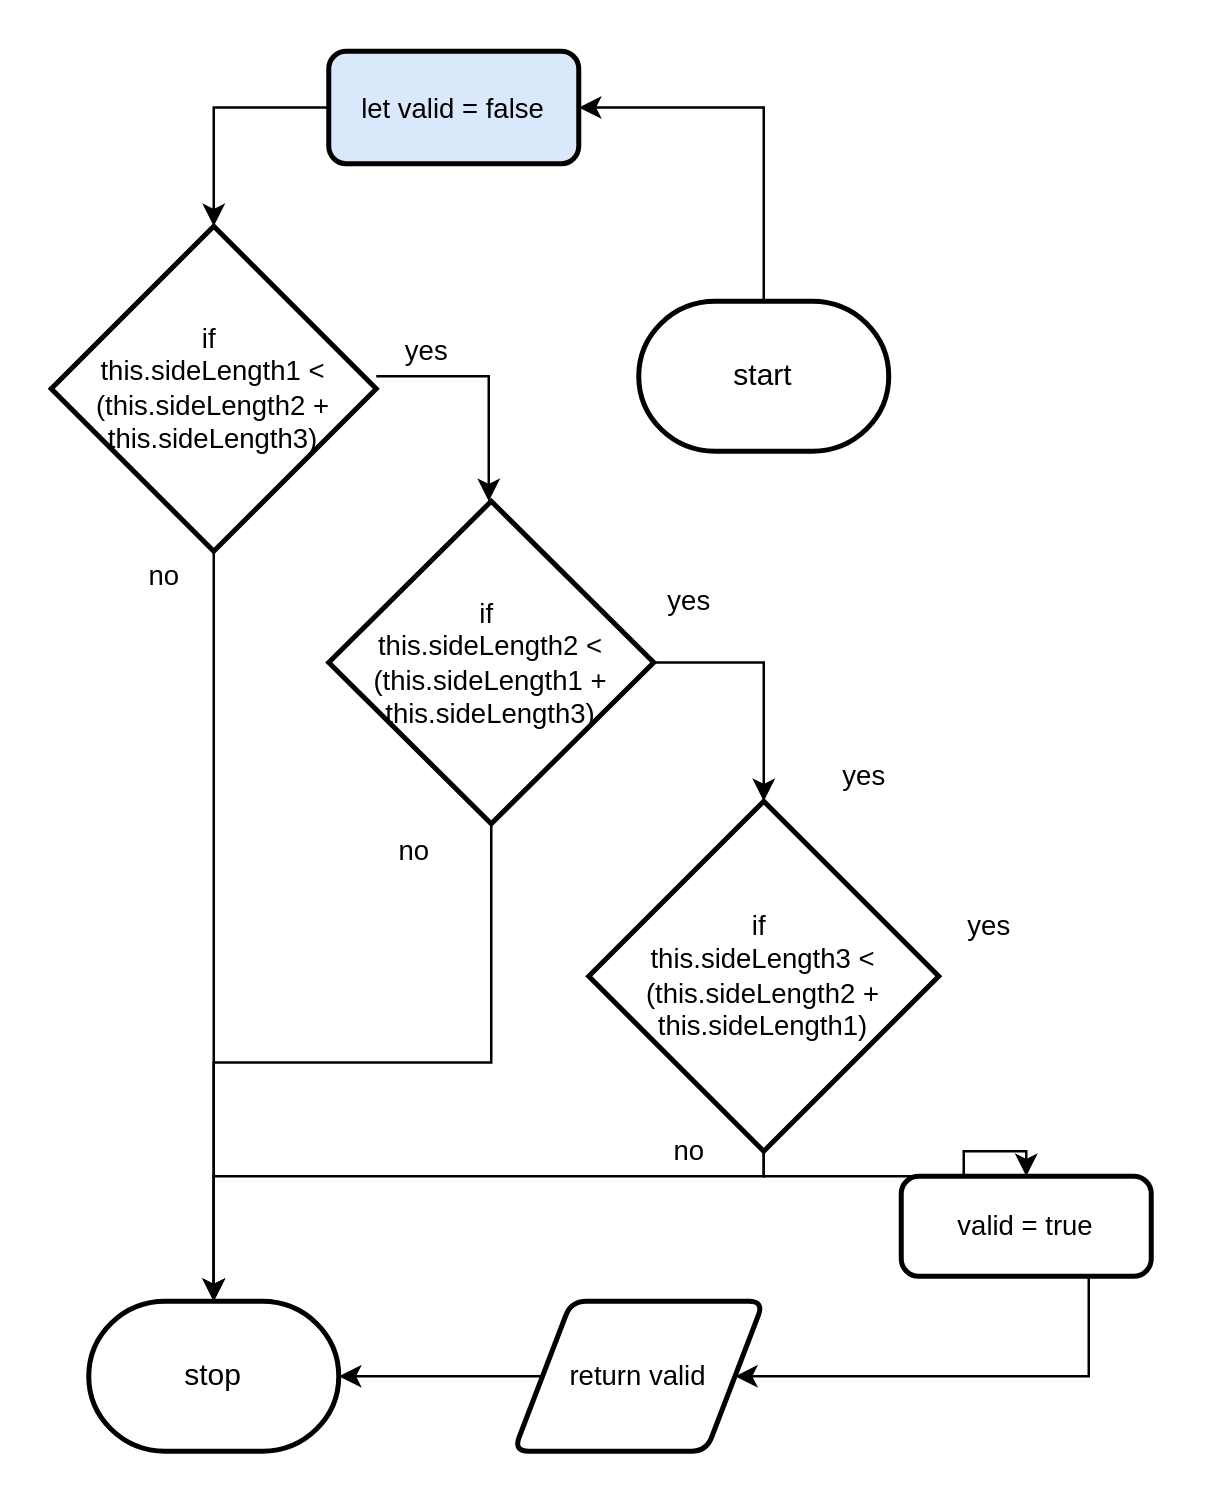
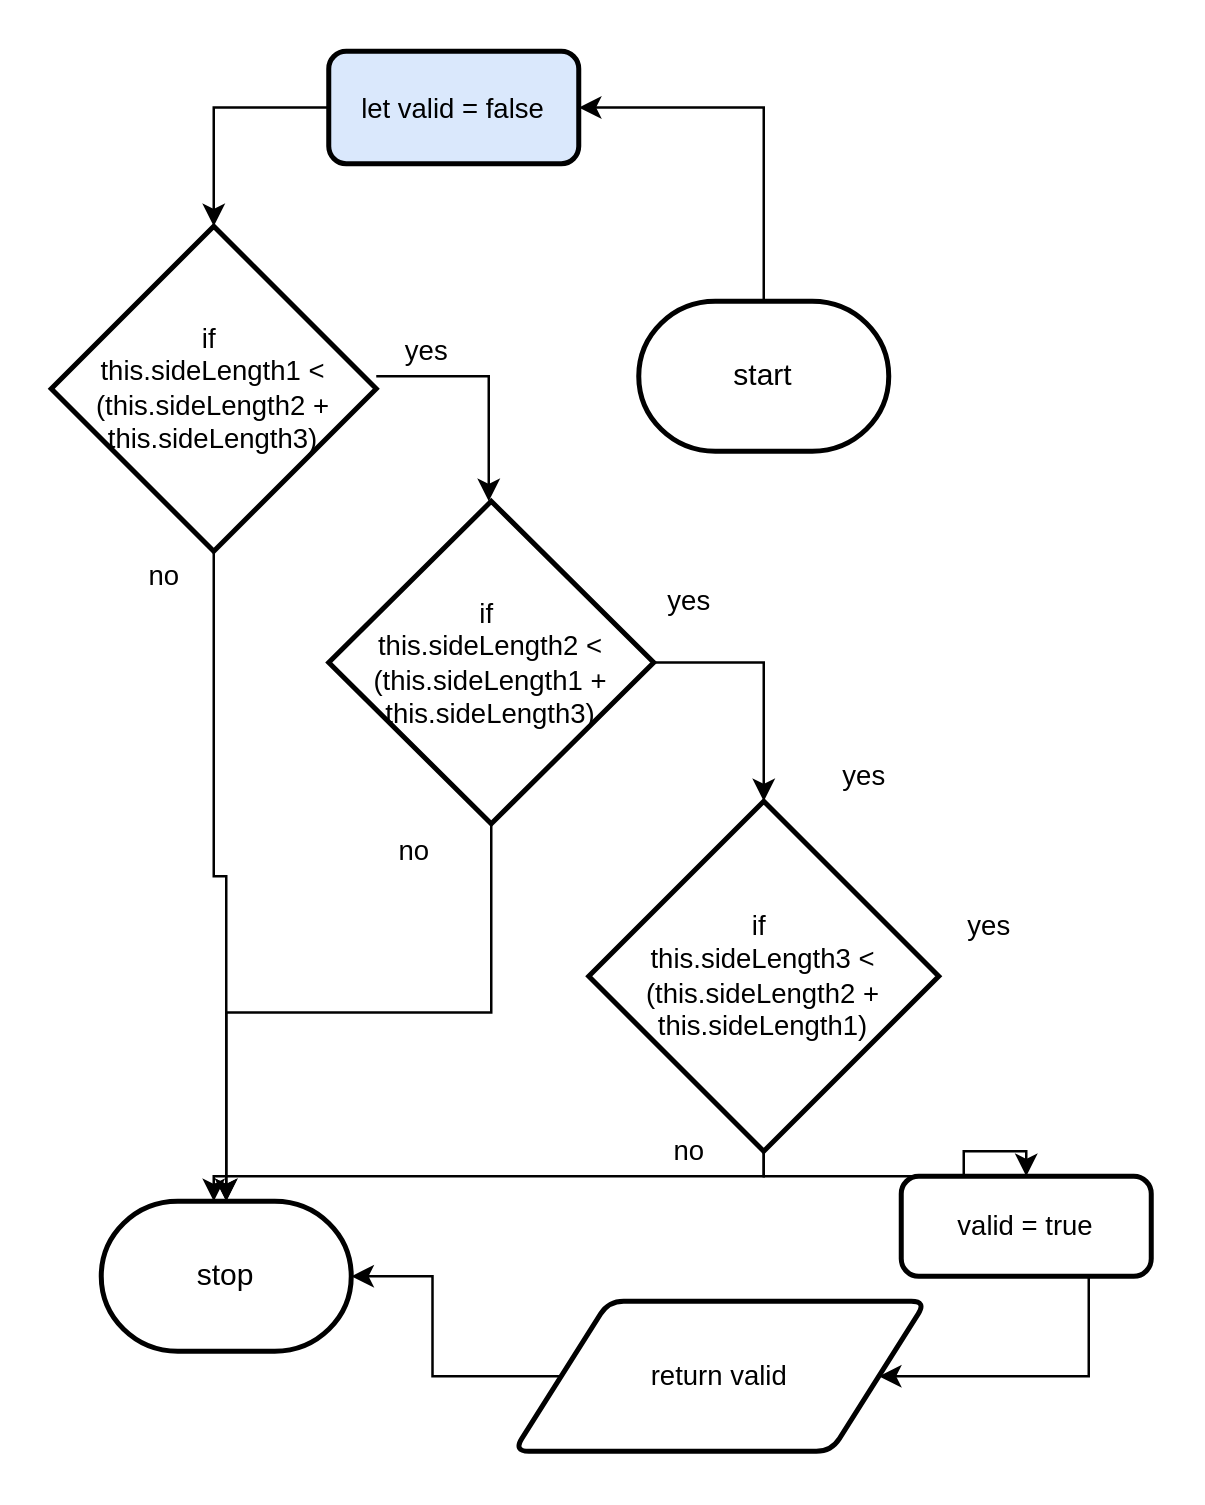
node "stop": moved (214, 1376) -> (226, 1276)
node "return valid": size 250x150 -> 413x150
